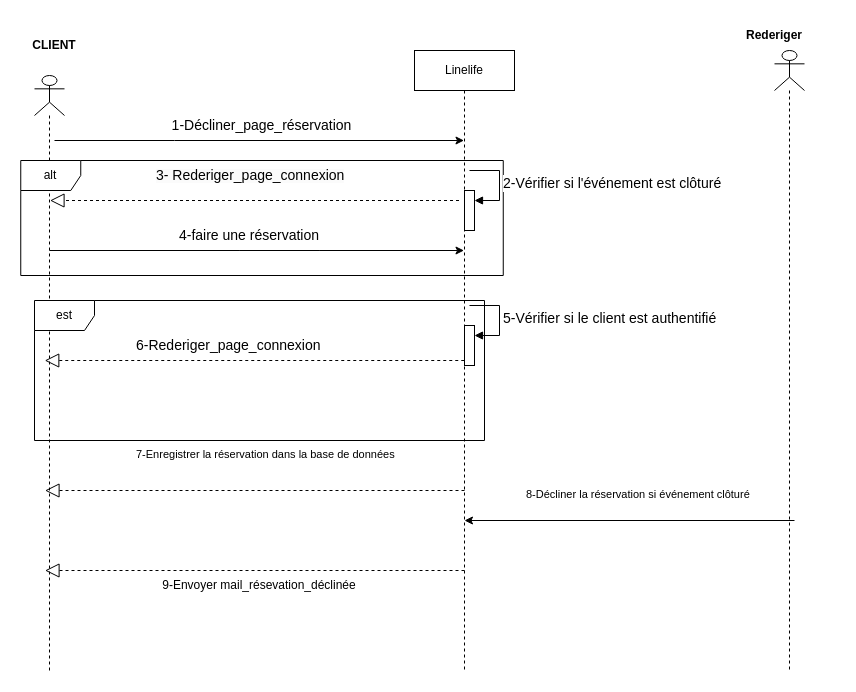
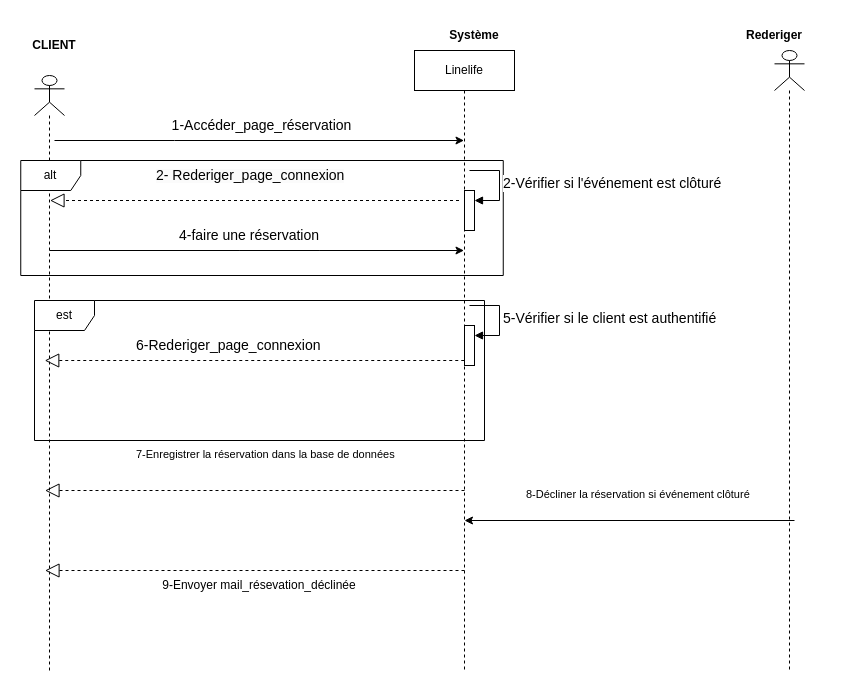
node "Système": added
node "1-Décliner_page_réservation": label "1-Décliner_page_réservation" -> "1-Accéder_page_réservation"
node "3- Rederiger_page_connexion": label "3- Rederiger_page_connexion" -> "2- Rederiger_page_connexion"
